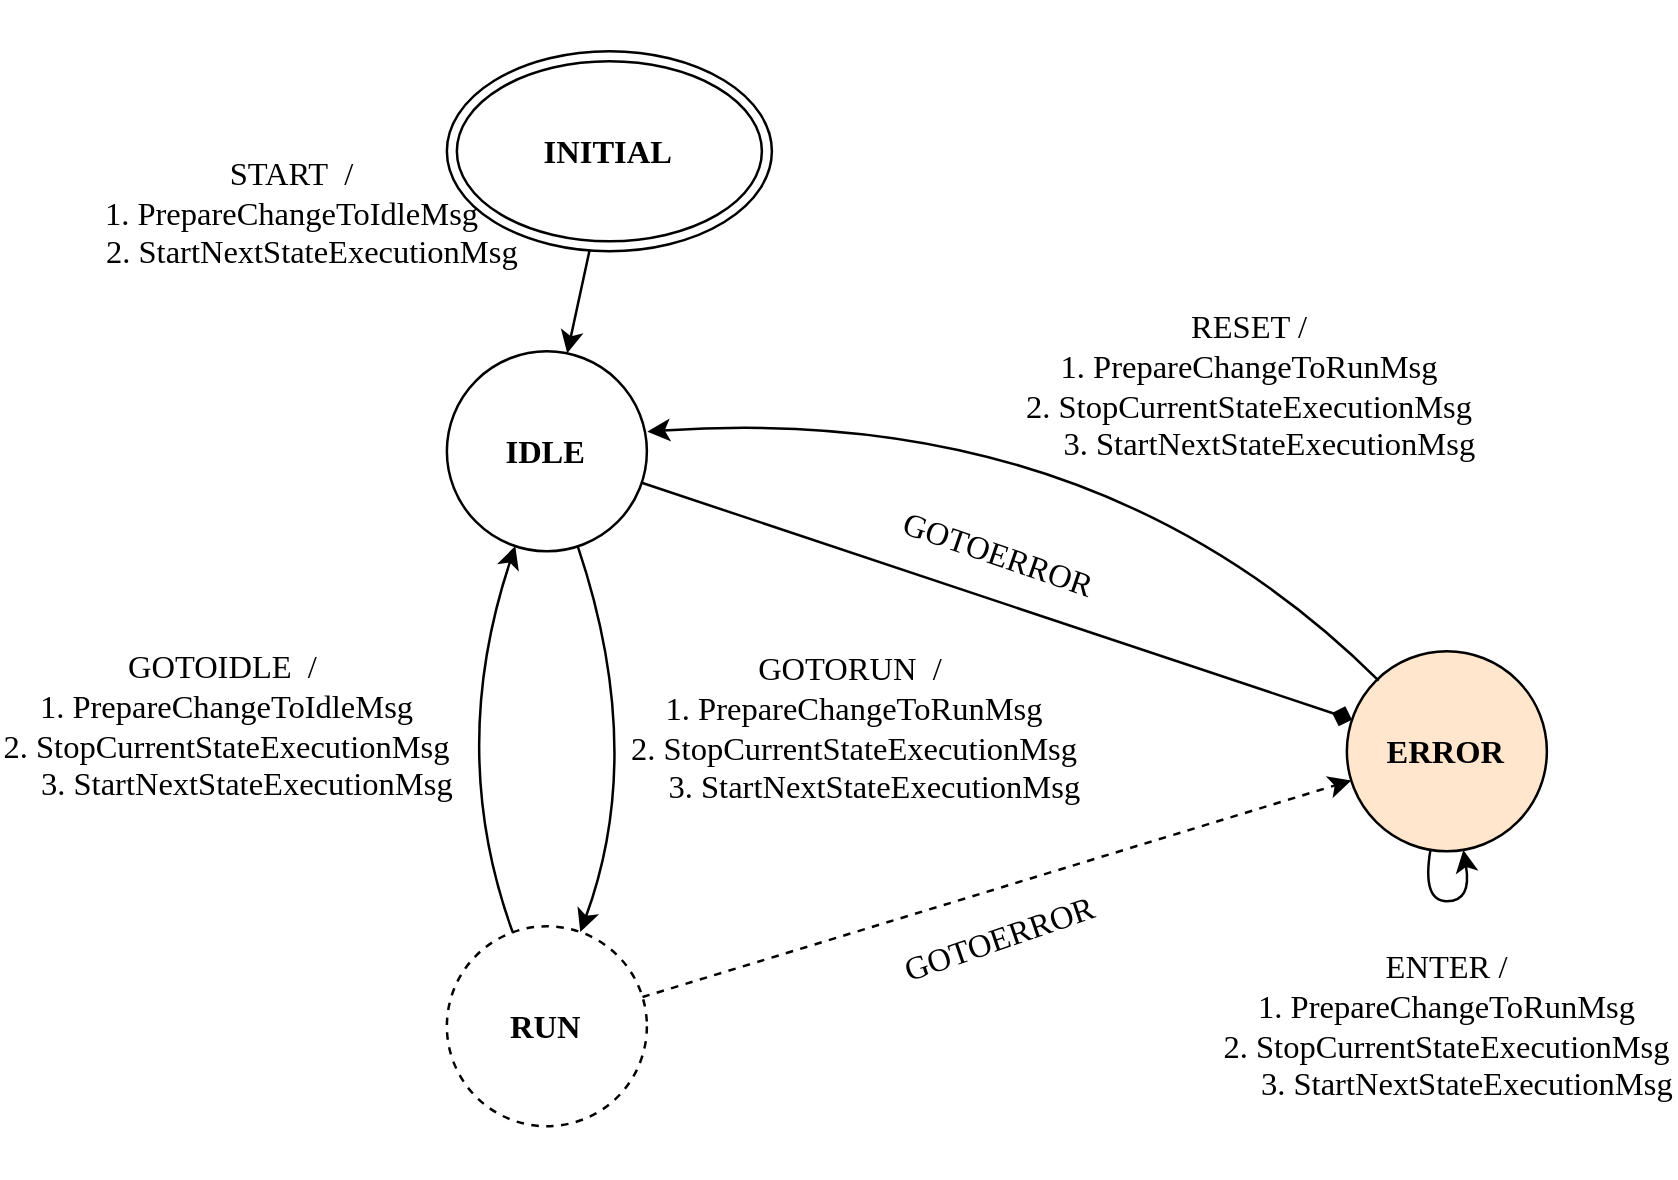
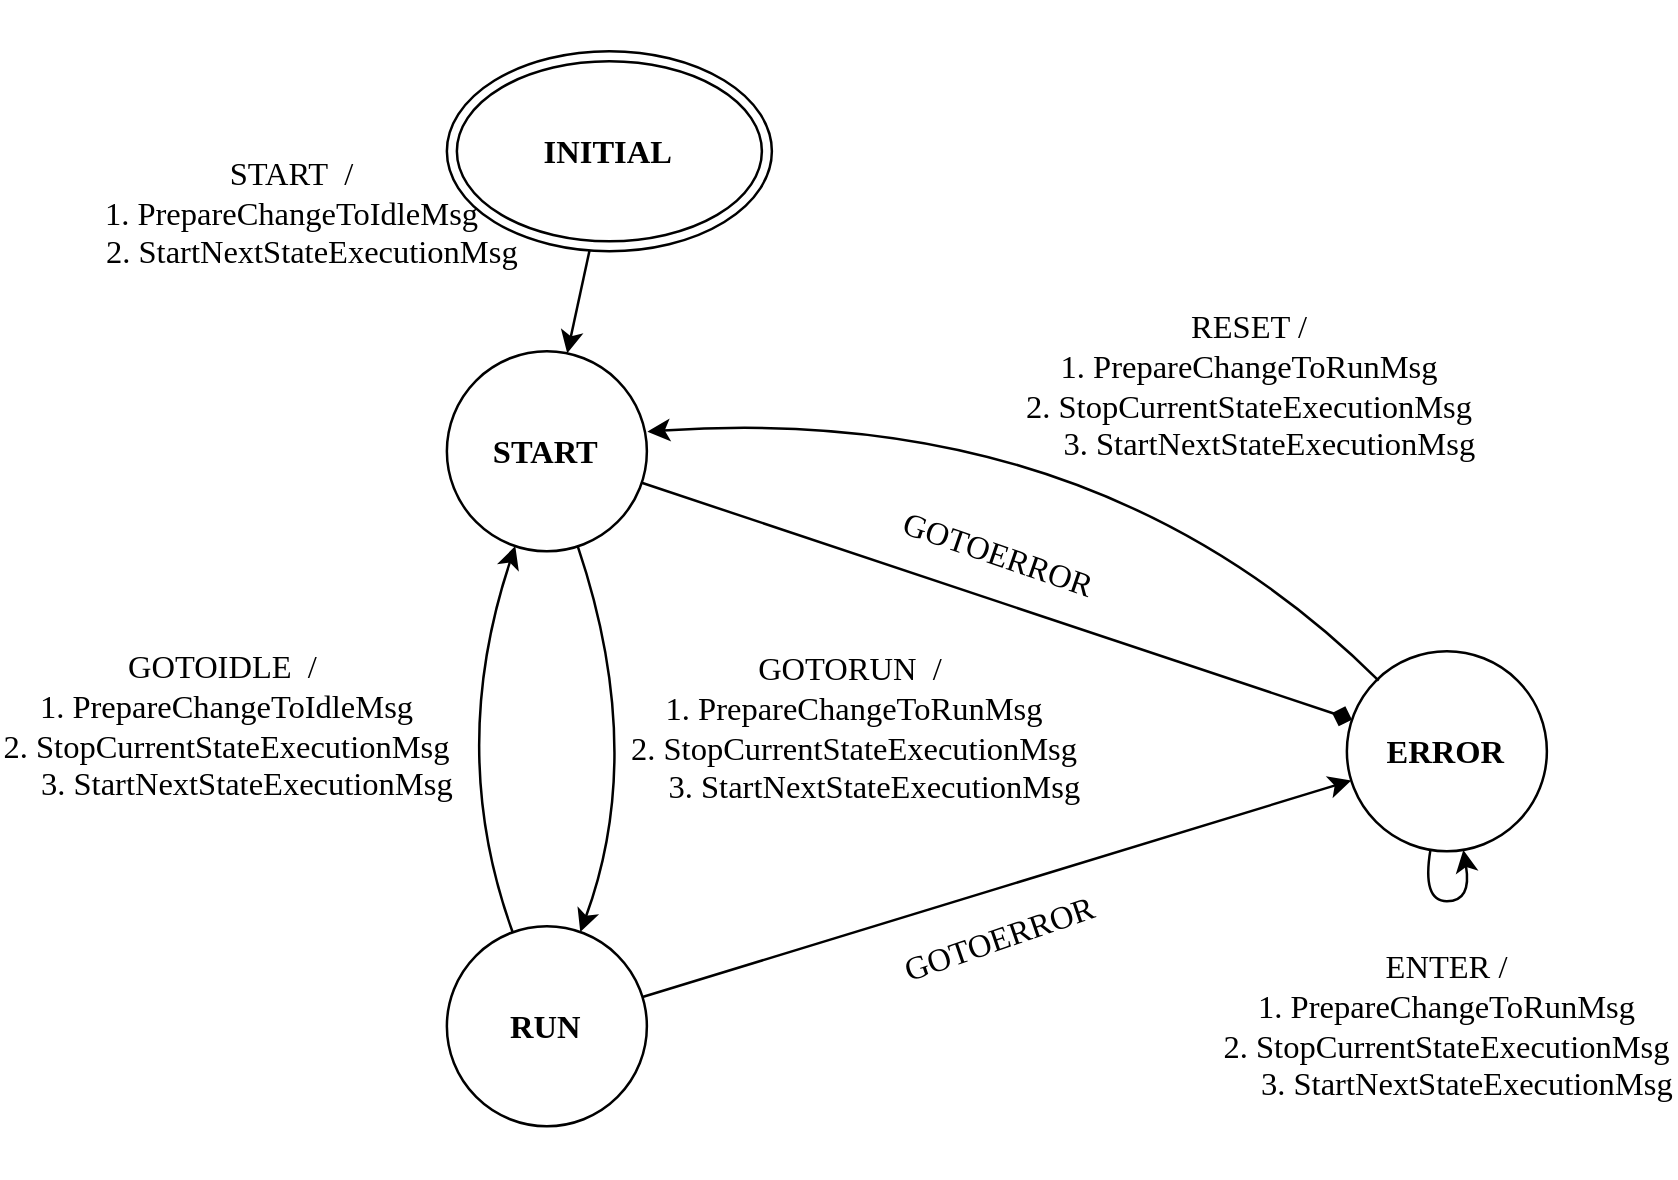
node "IDLE": label "IDLE" -> "START"
node "ERROR": fillcolor #ffe6cc -> #ffffff
edge "RUN" -> "ERROR": style dashed -> solid
node "RUN": style dashed -> solid
